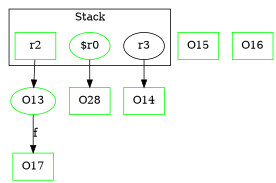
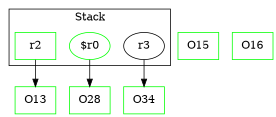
node "O13": shape ellipse -> box
node "O14": label "O14" -> "O34"
node "O17": removed
